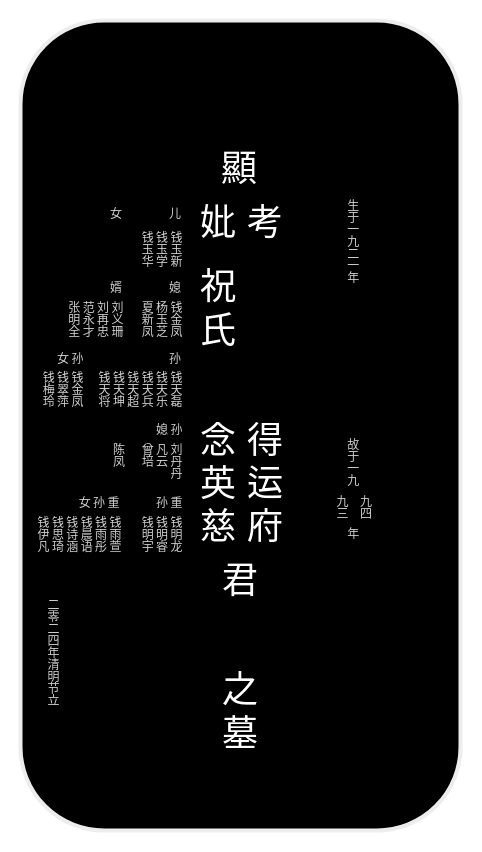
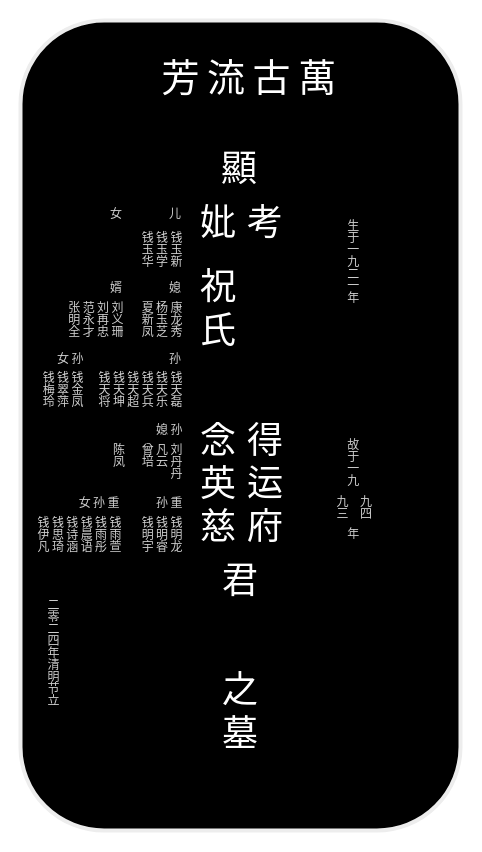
node "萬古流芳": added
node "生于一九二一年": moved (352, 240) -> (352, 260)
node "钱金凤 杨玉芝 夏新凤": label "钱金凤 杨玉芝 夏新凤" -> "康龙秀 杨玉芝 夏新凤"
